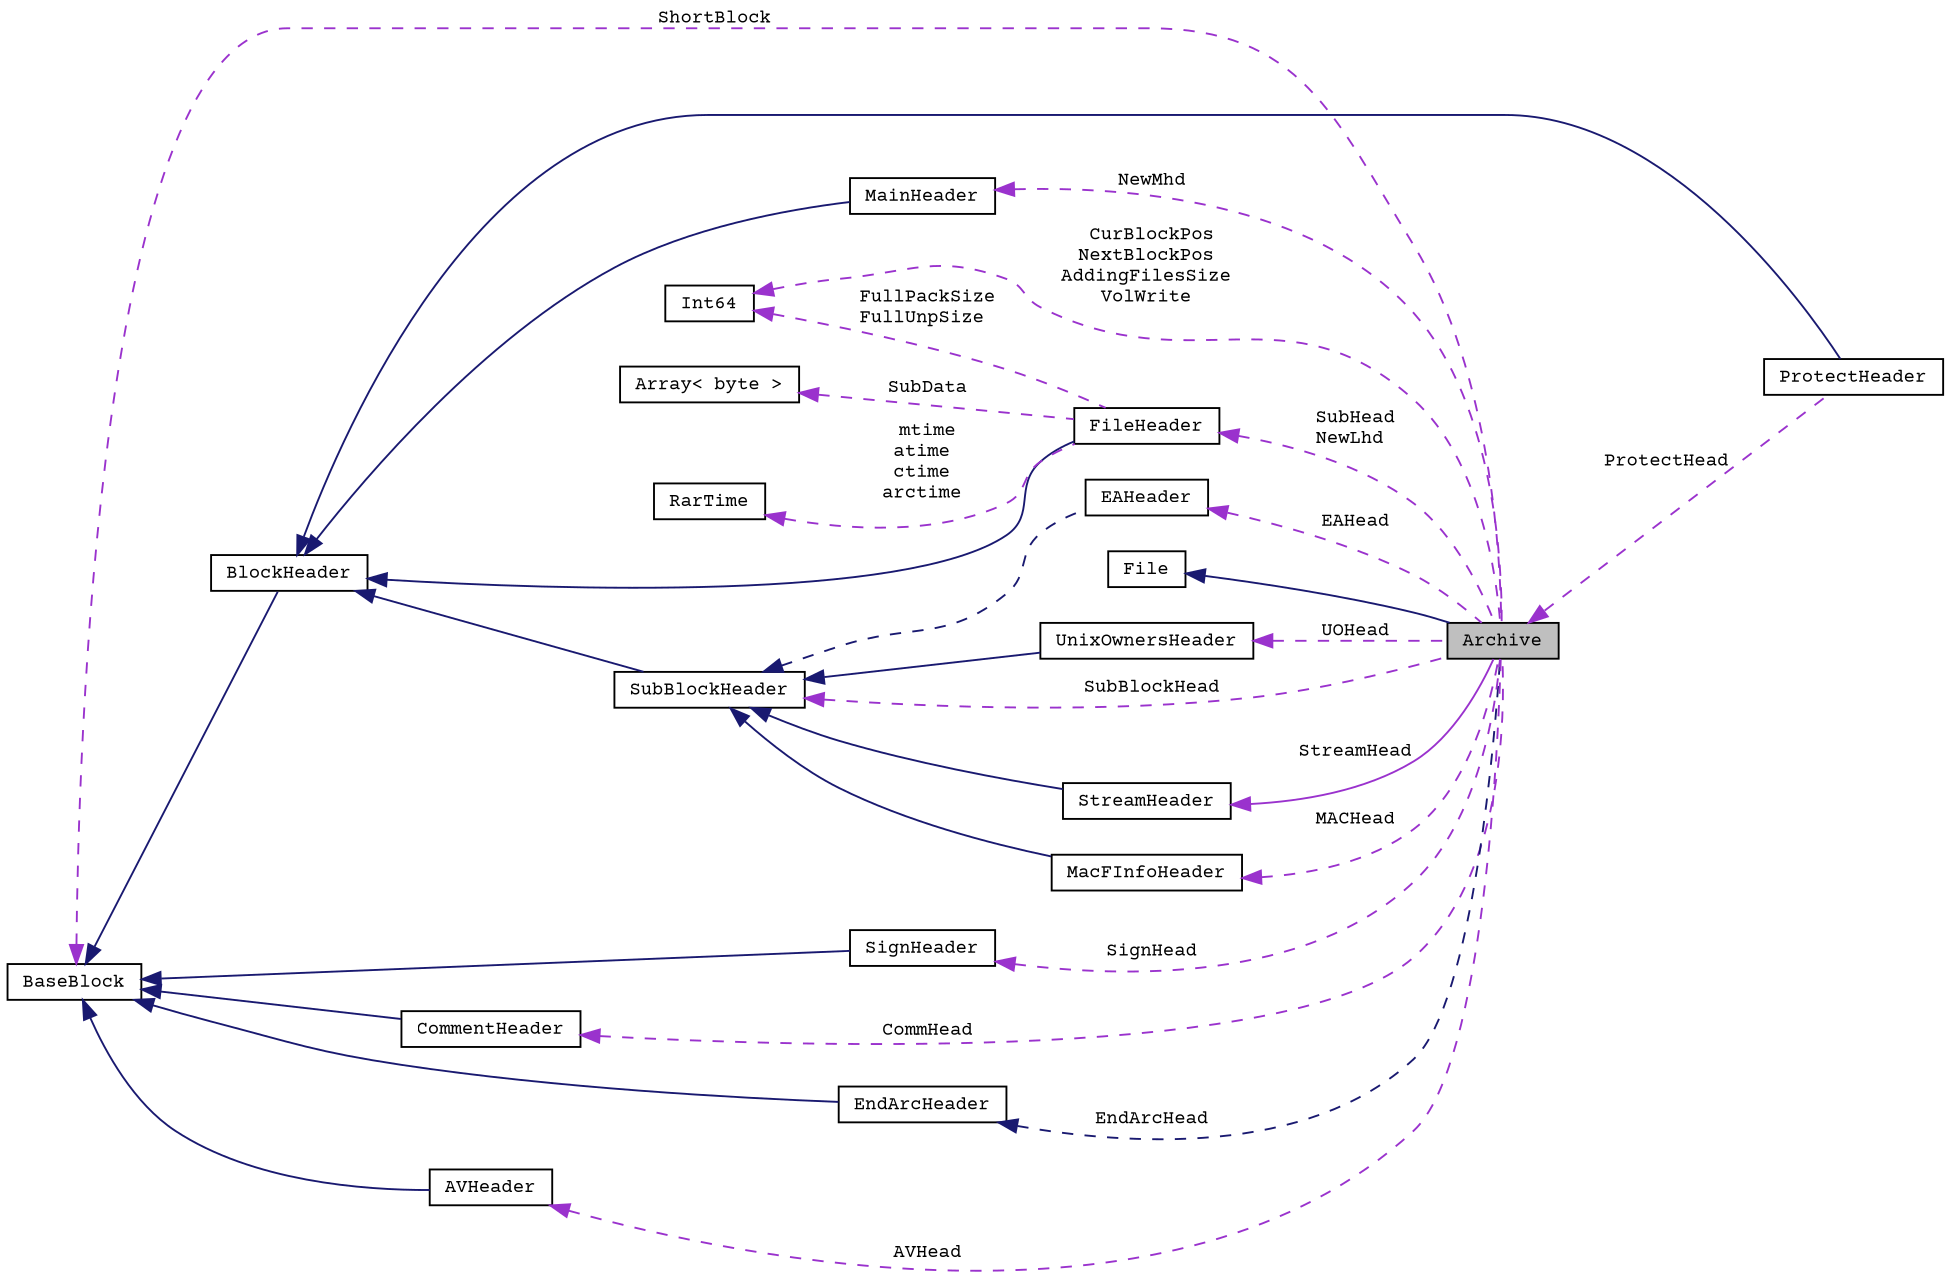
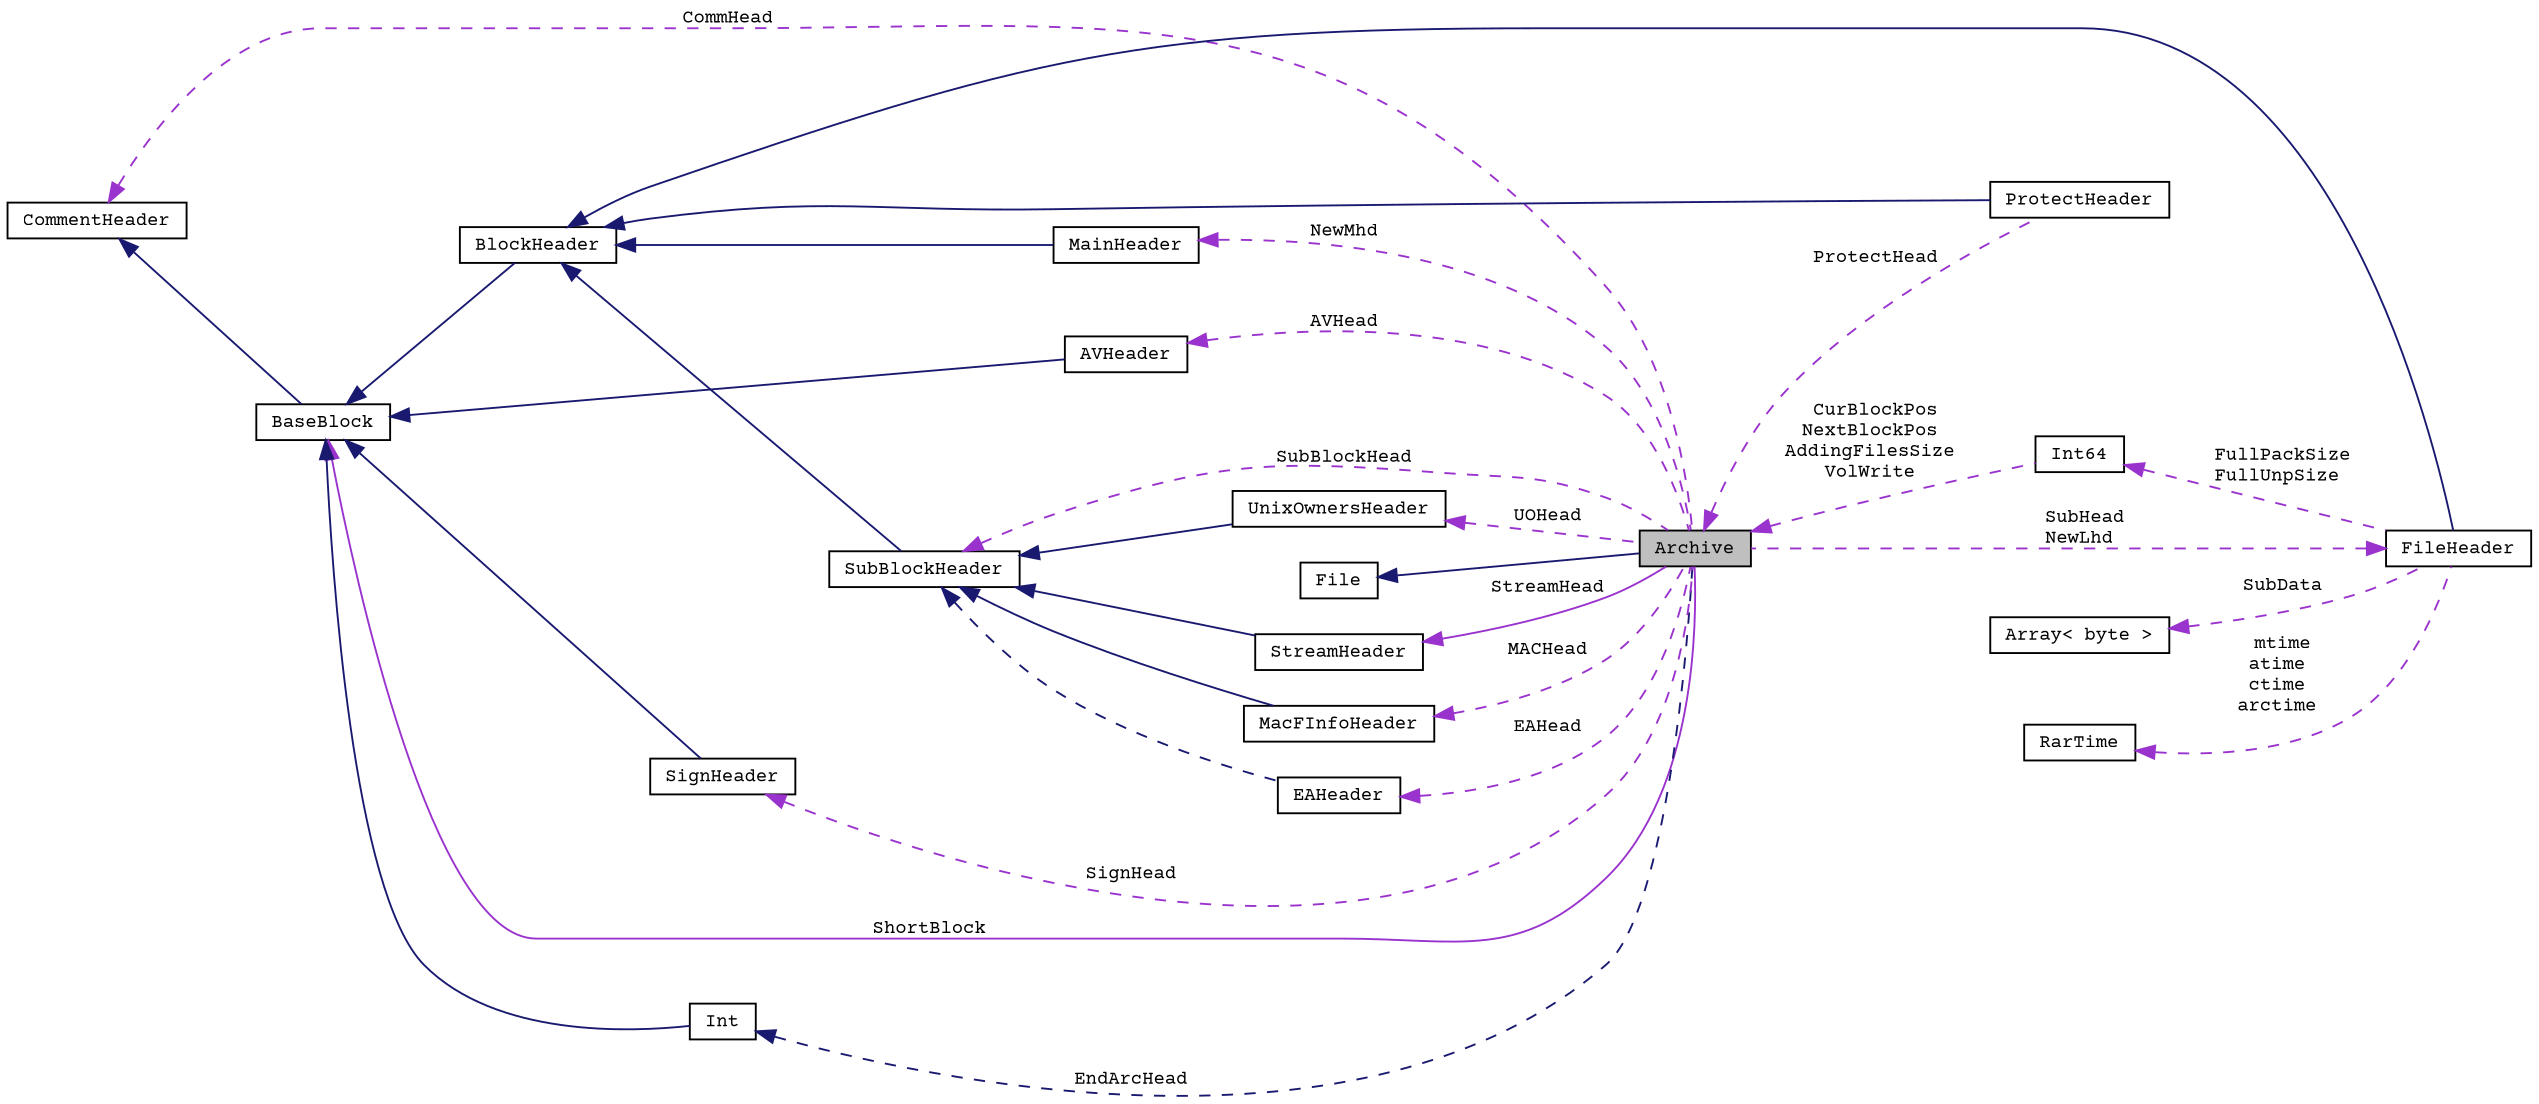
edge "Archive" -> "BaseBlock": style dashed -> solid
edge "Archive" -> "Int64": reversed
edge "CommentHeader" -> "BaseBlock": reversed
node "EndArcHeader": label "EndArcHeader" -> "Int"
